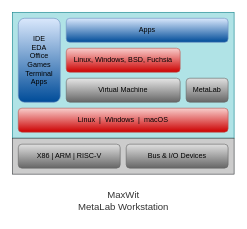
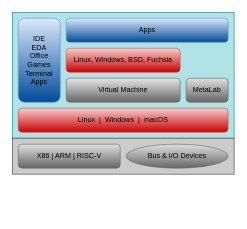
node "Bus & I/O Devices": shape rounded rectangle -> ellipse
node "MaxWit MetaLab Workstation": removed
